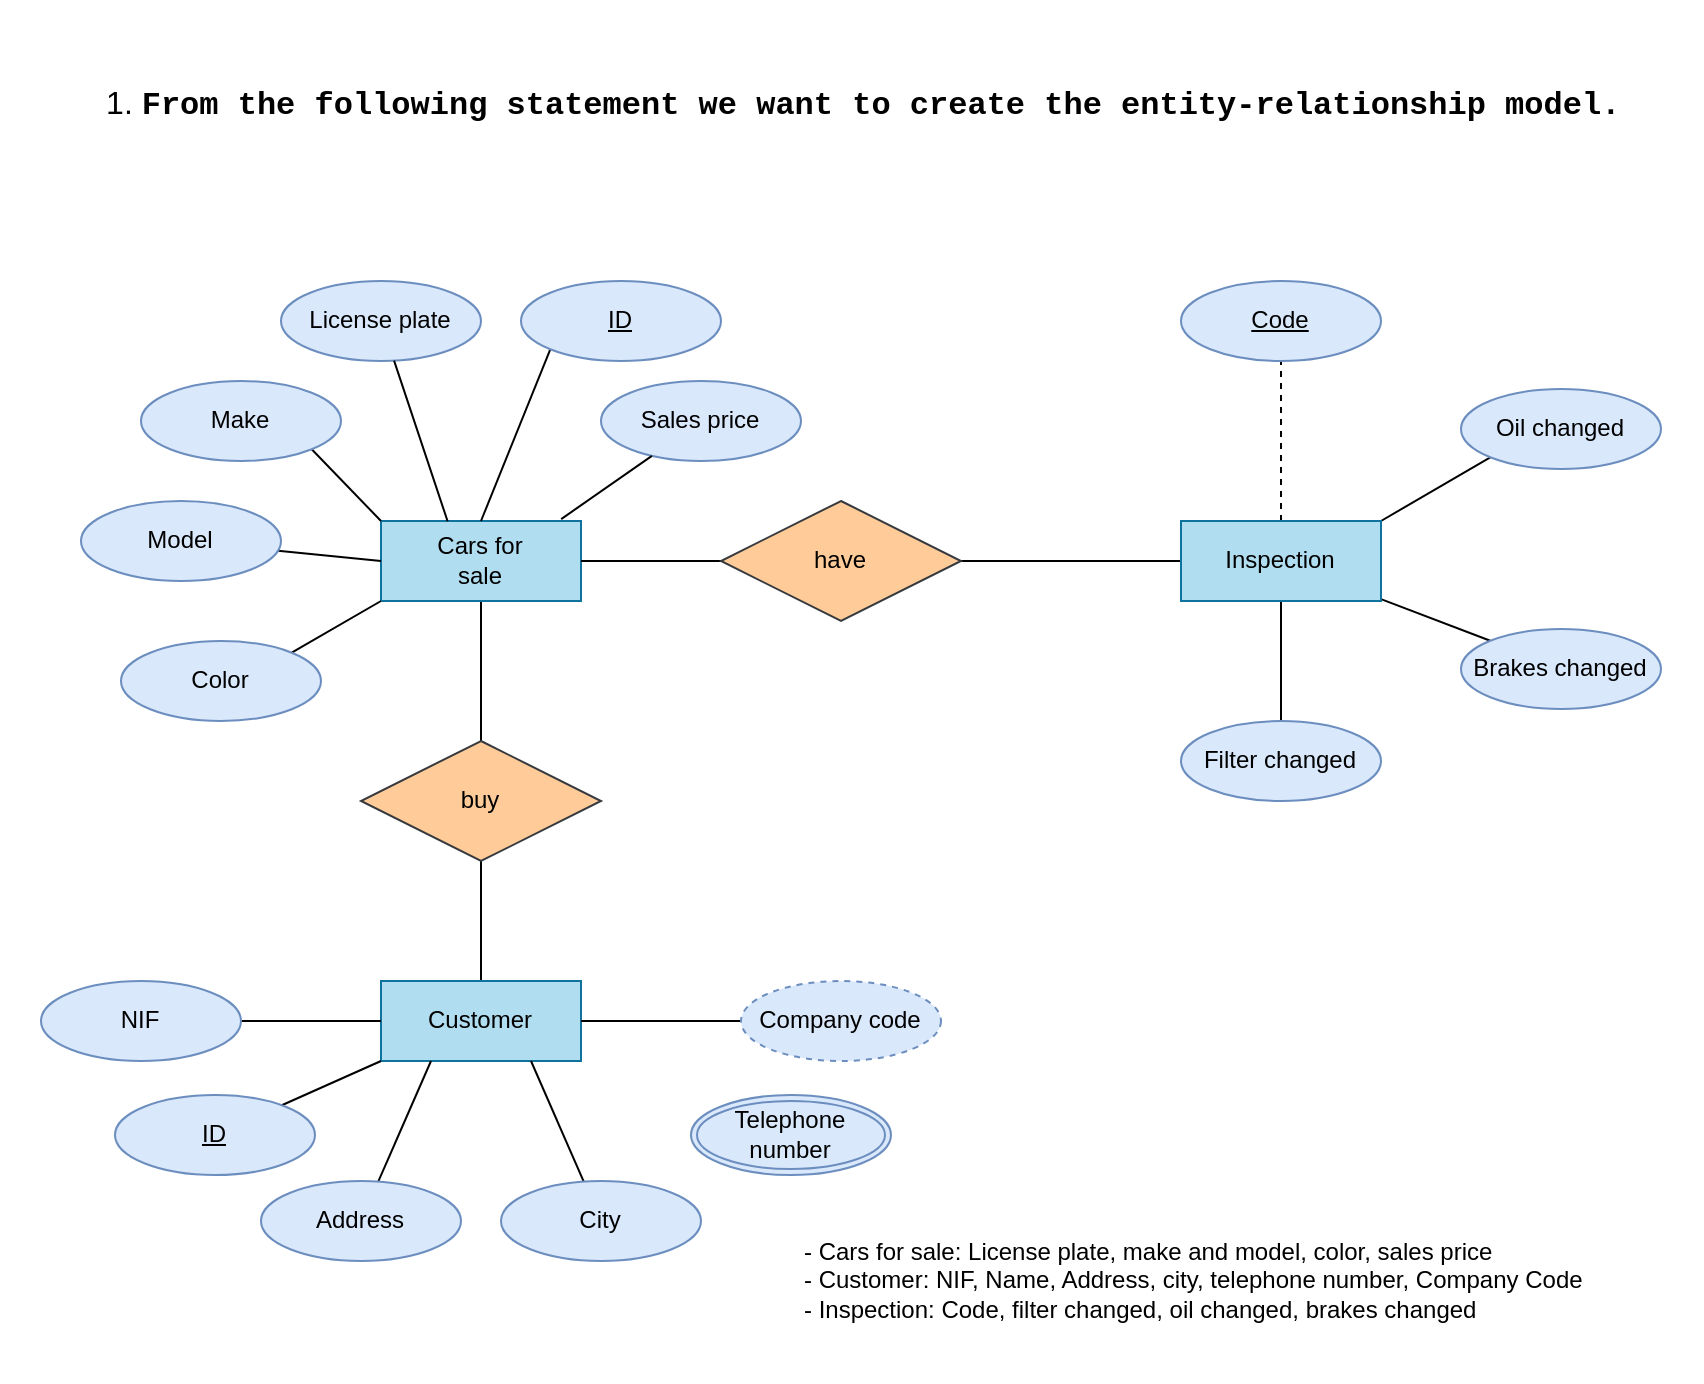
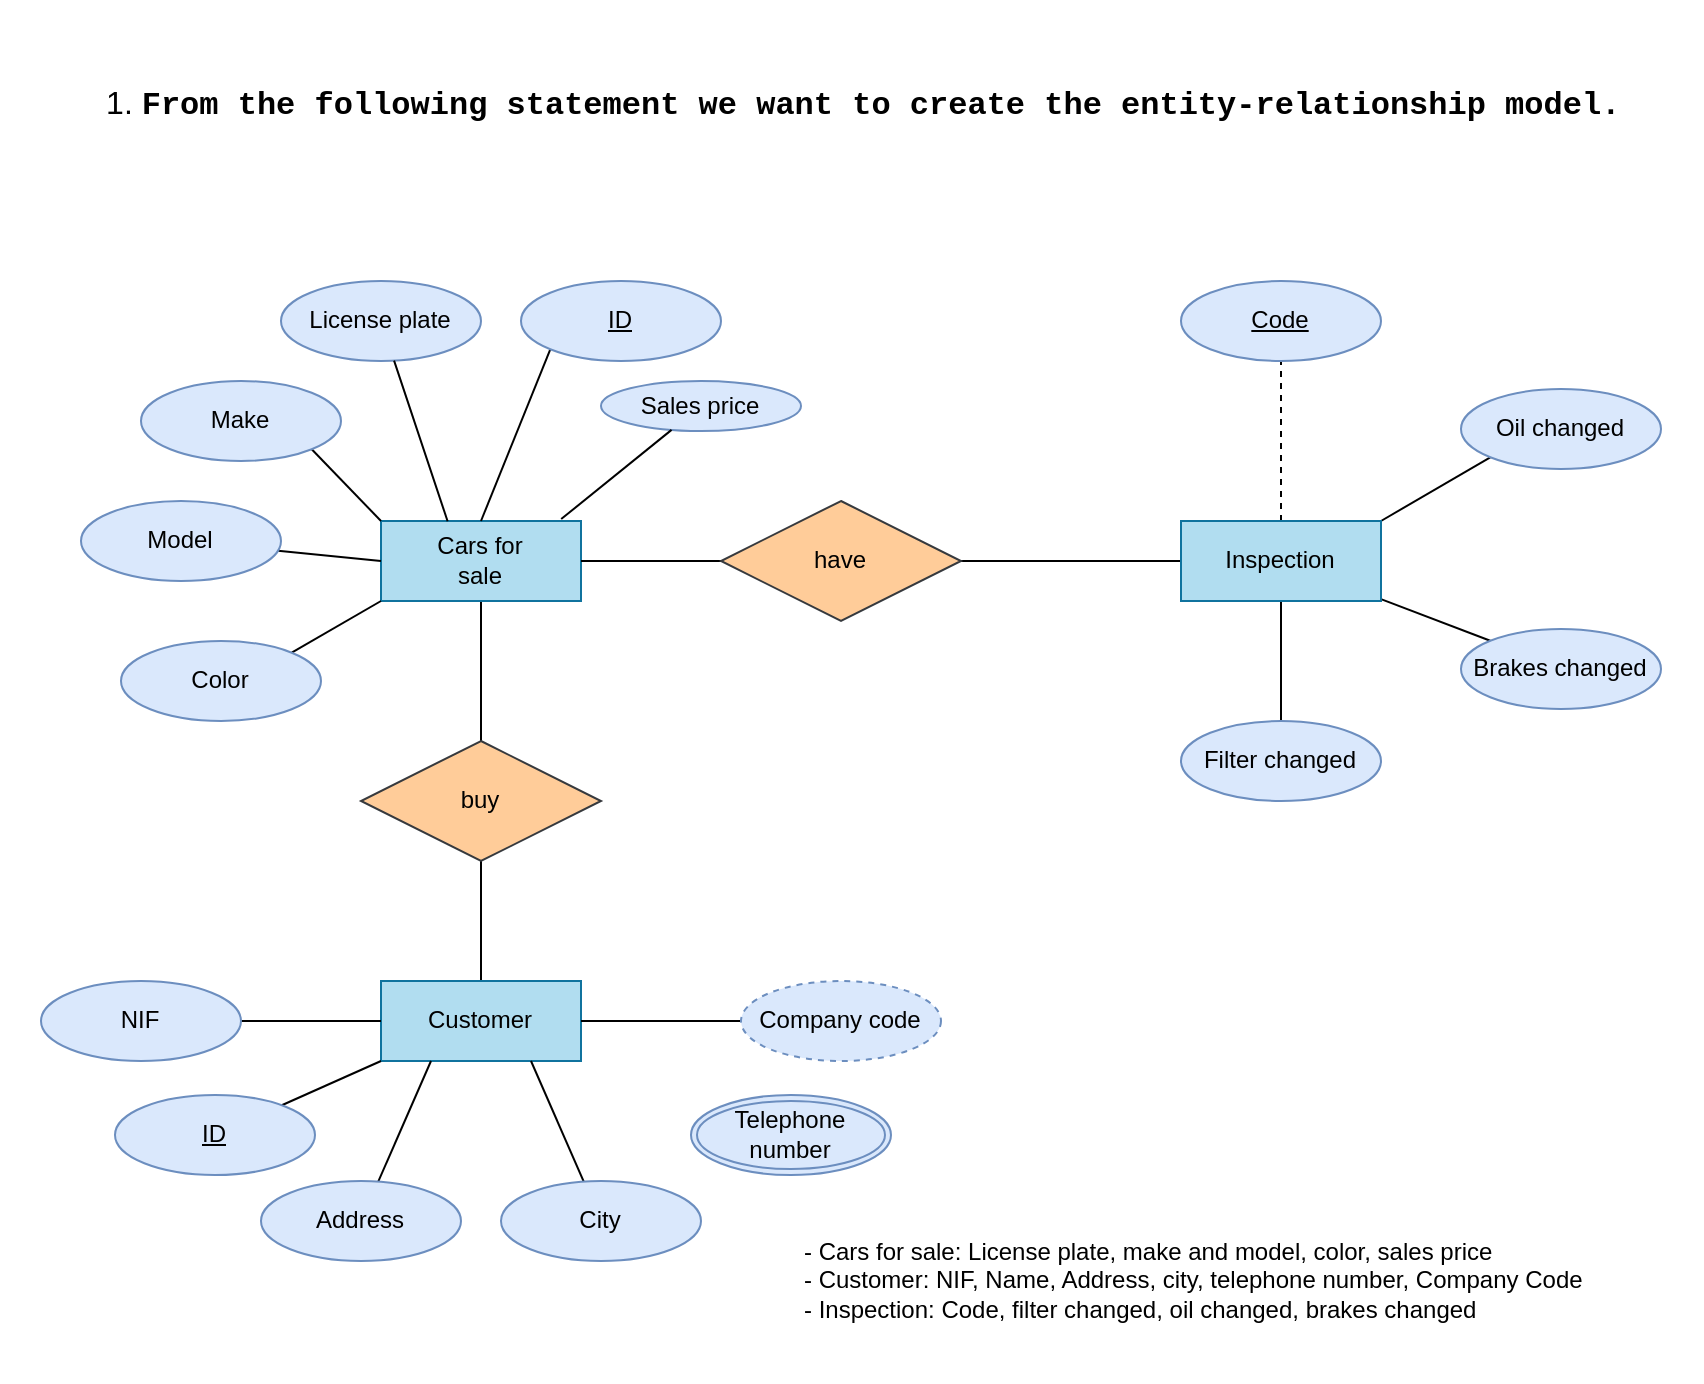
node "Sales price": size 200x80 -> 200x50
